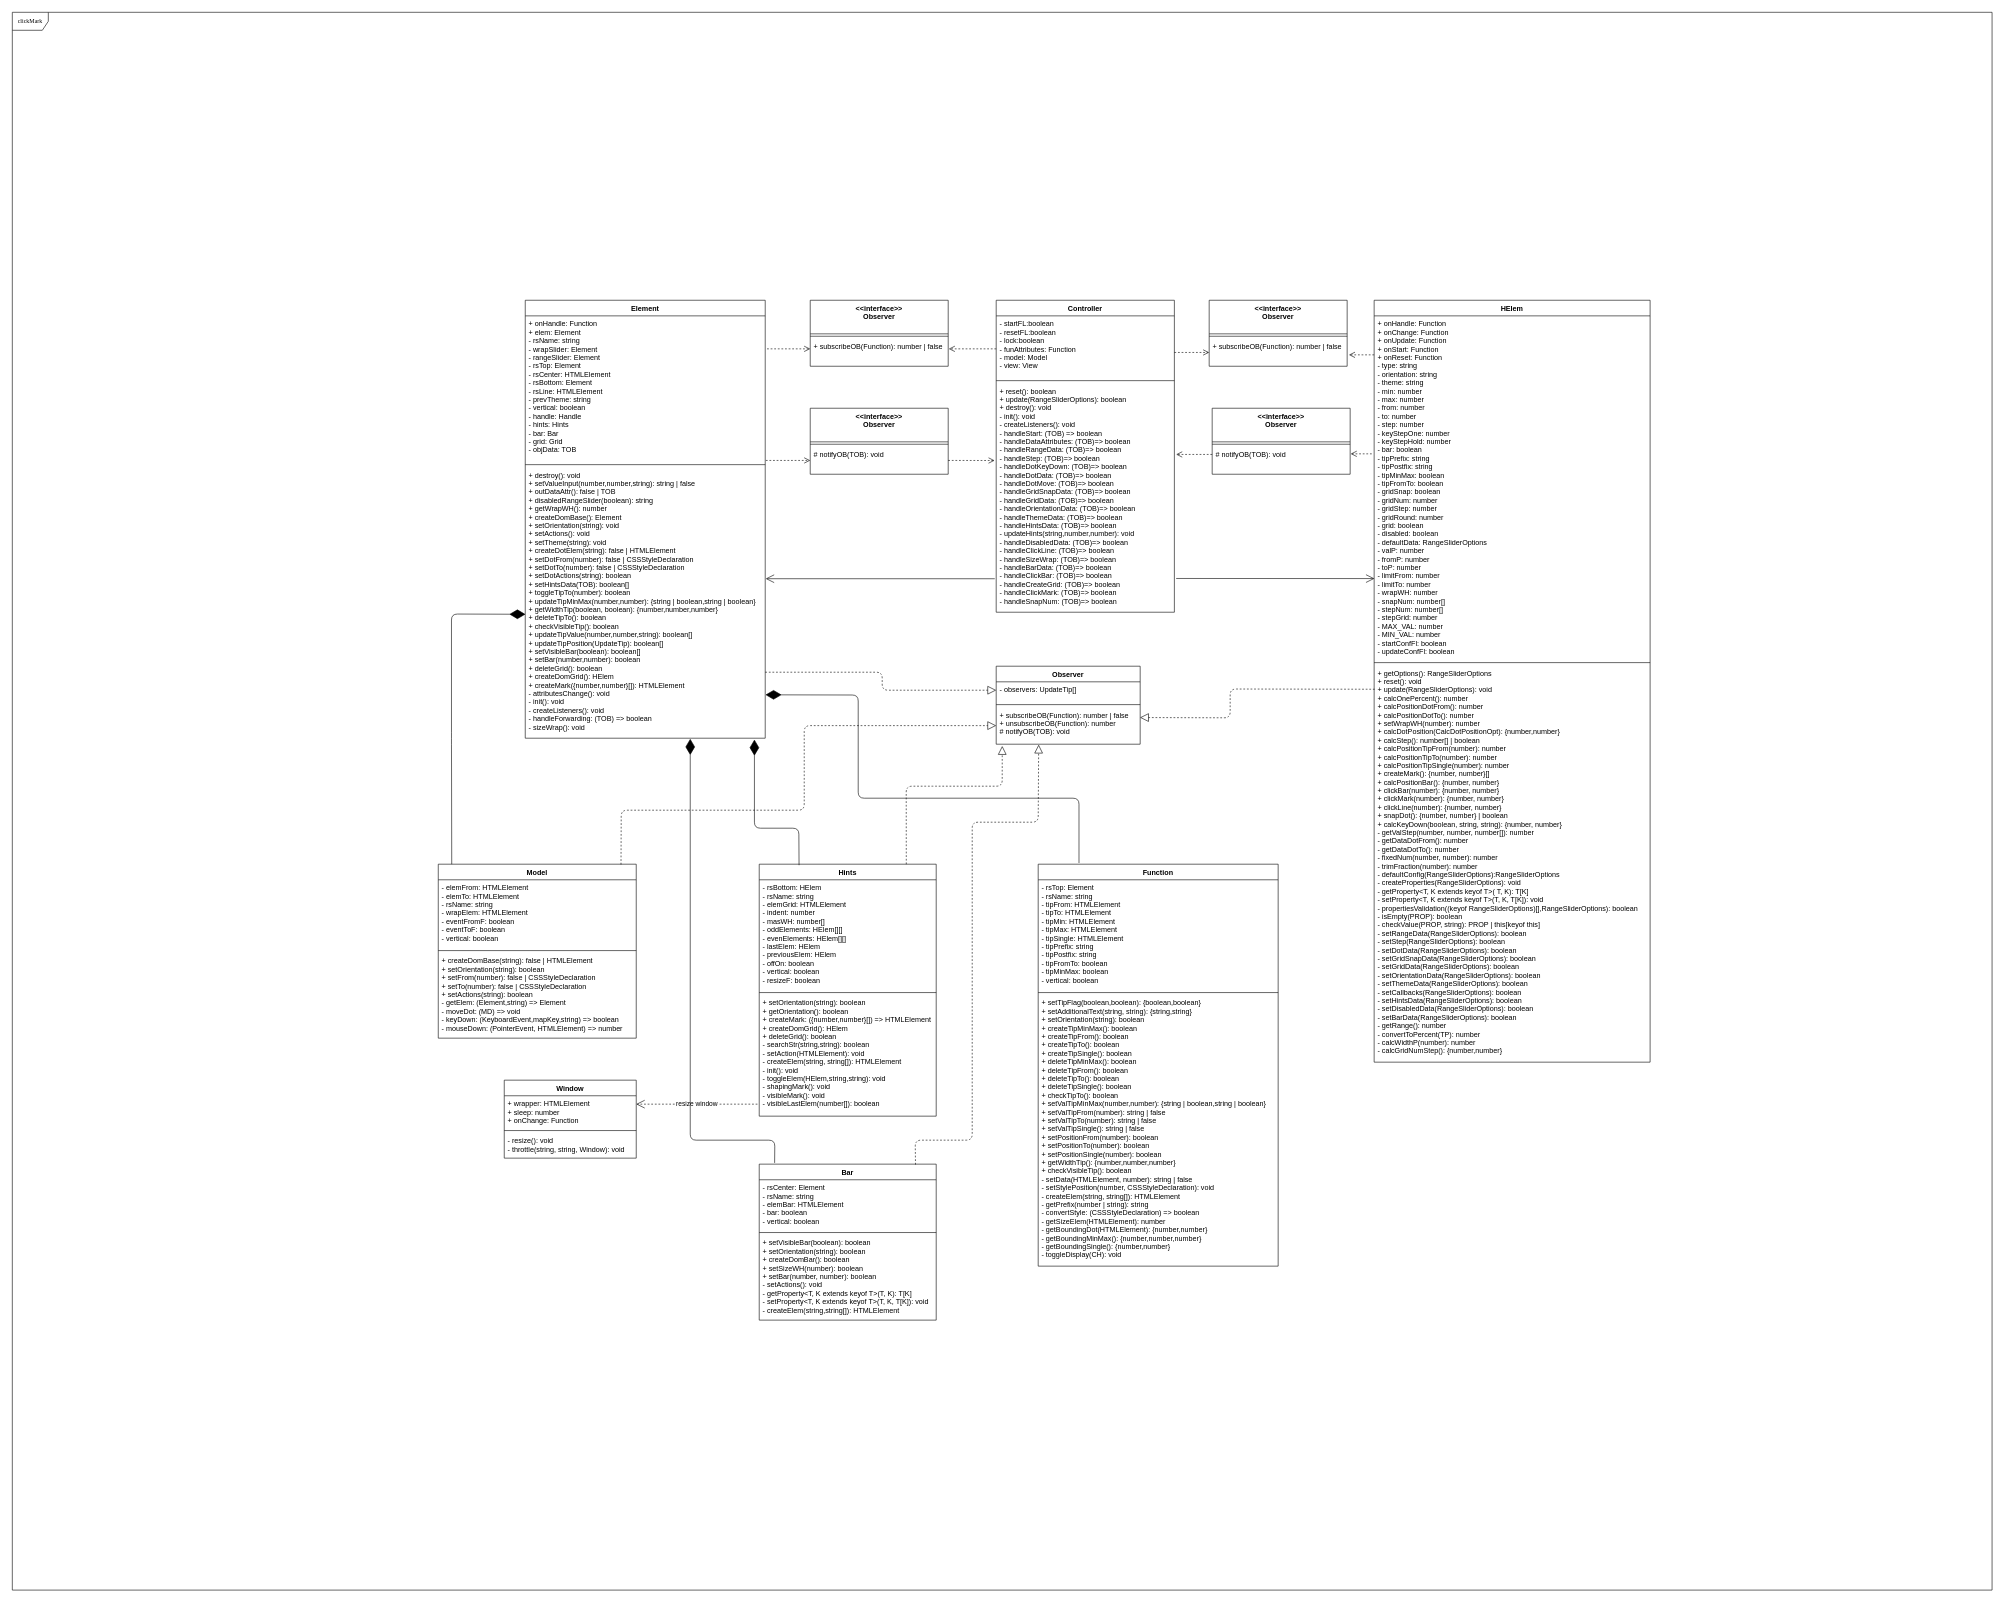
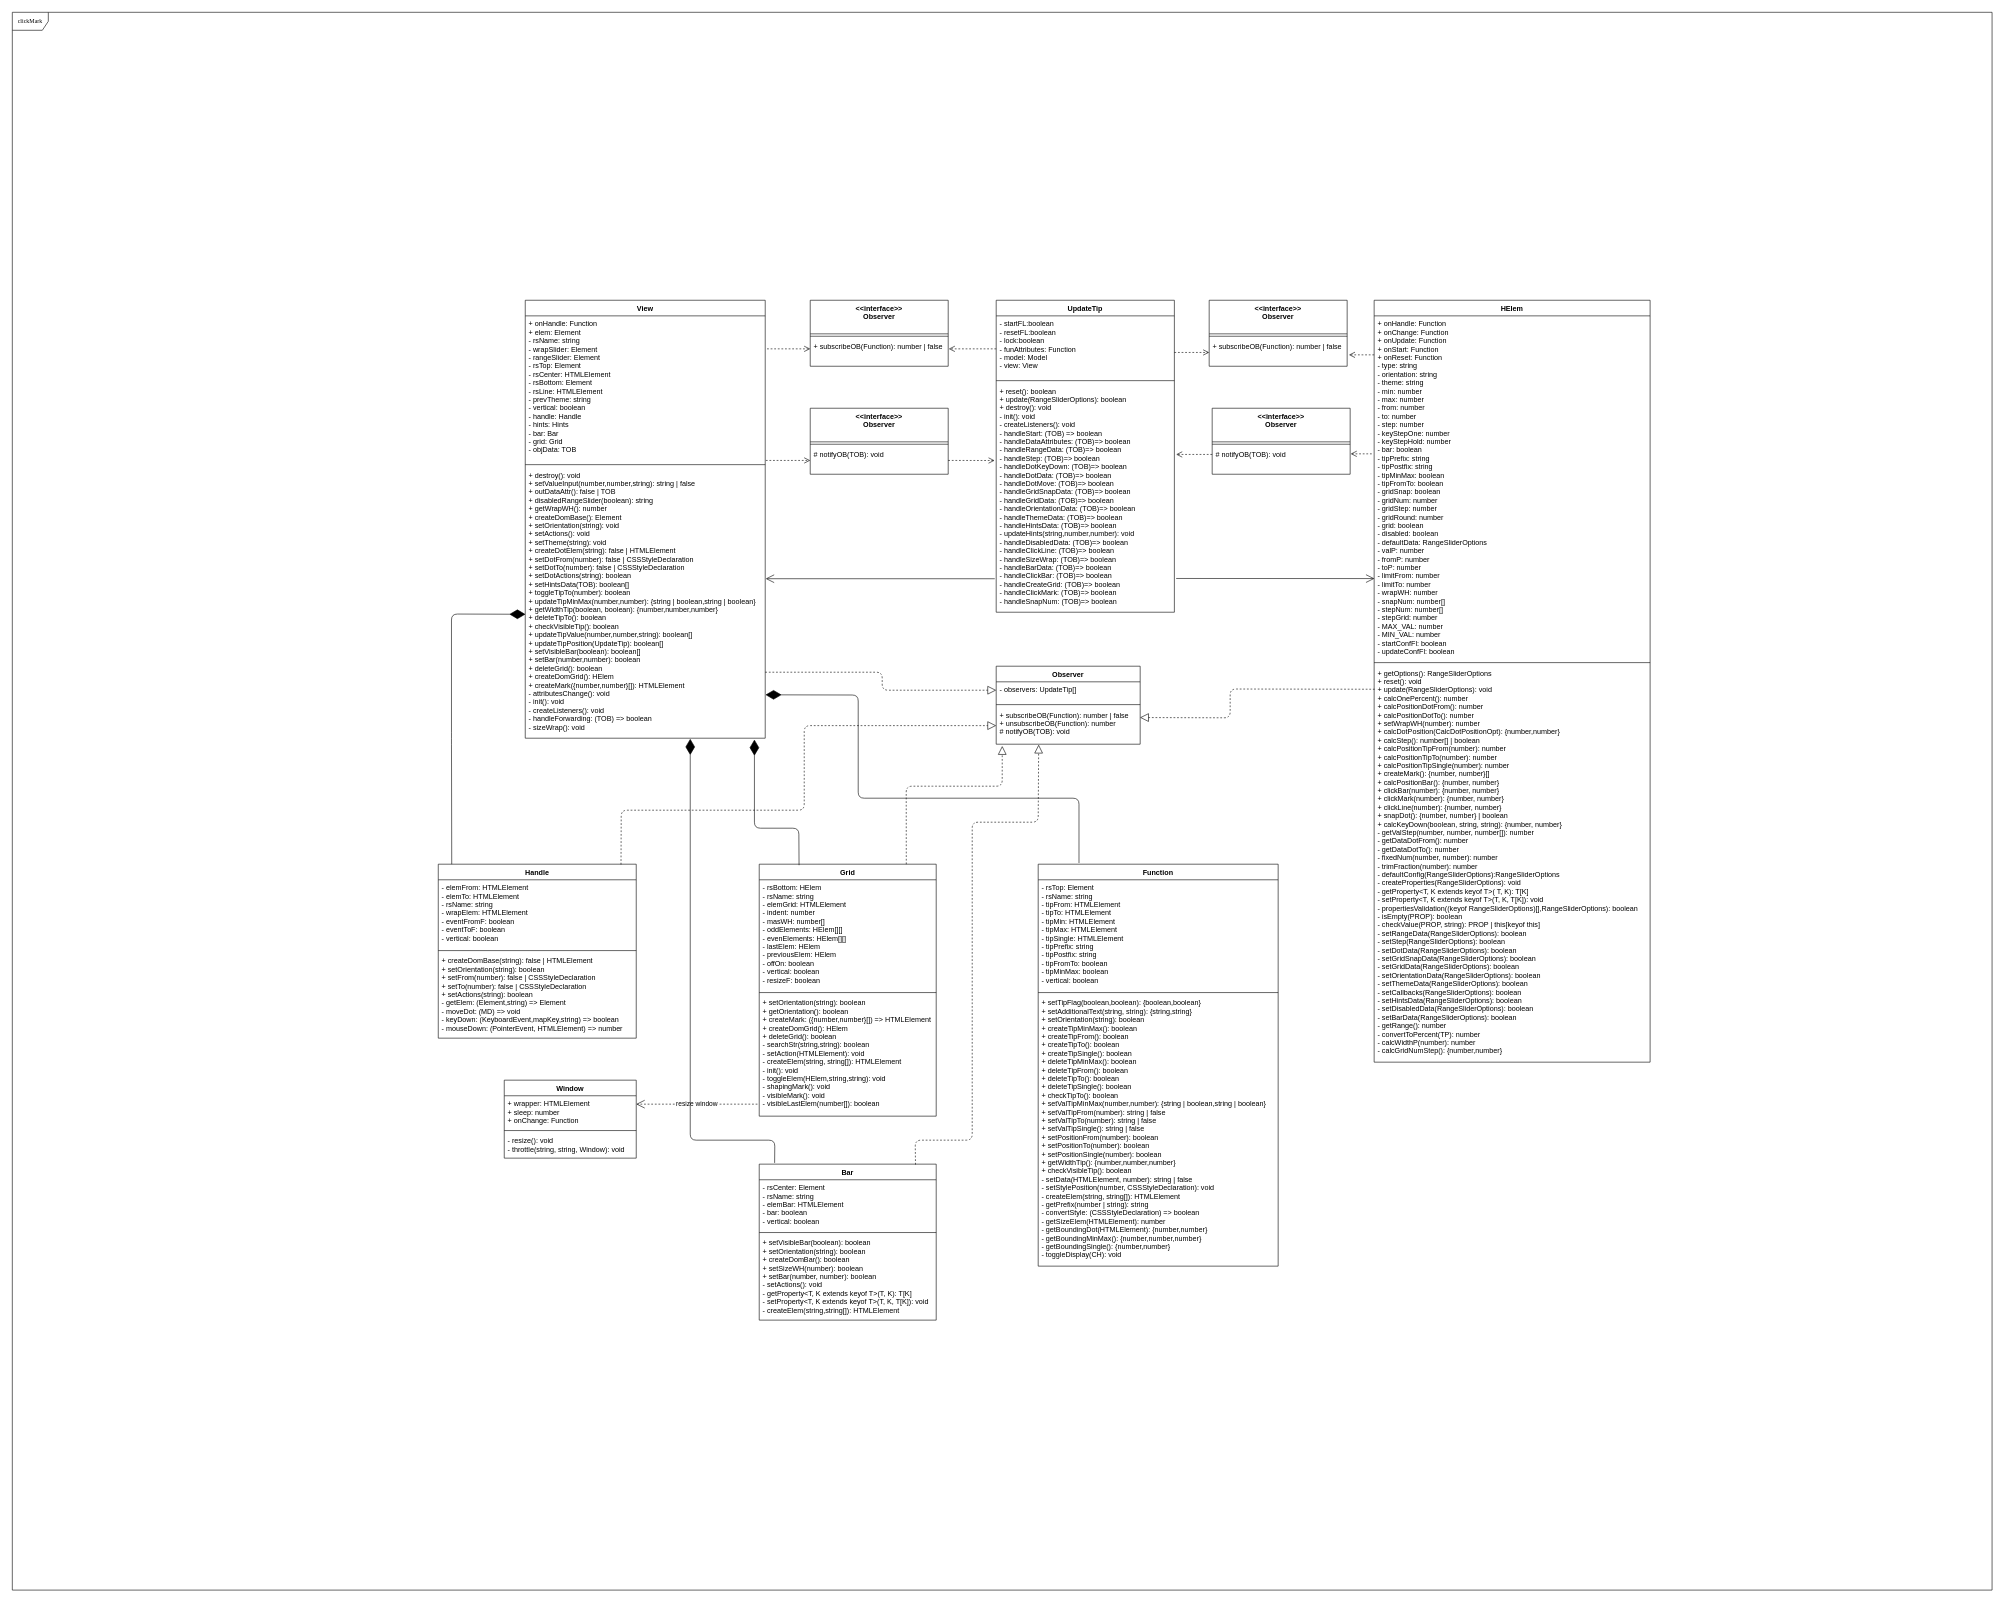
node "Element": label "Element" -> "View"
node "Controller": label "Controller" -> "UpdateTip"
node "Model": label "Model" -> "Handle"
node "Hints": label "Hints" -> "Grid"
